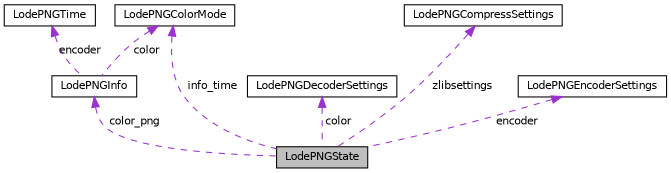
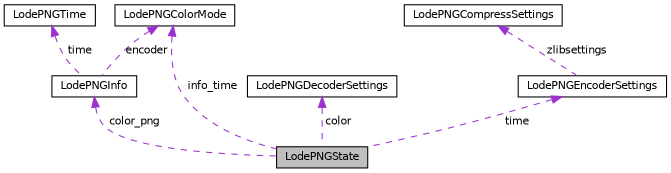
edge "LodePNGInfo" -> "LodePNGTime": label " encoder" -> " time"
edge "LodePNGInfo" -> "LodePNGColorMode": label " color" -> " encoder"
edge "LodePNGState" -> "LodePNGCompressSettings": now "LodePNGEncoderSettings" -> "LodePNGCompressSettings"
edge "LodePNGState" -> "LodePNGEncoderSettings": label " encoder" -> " time"
